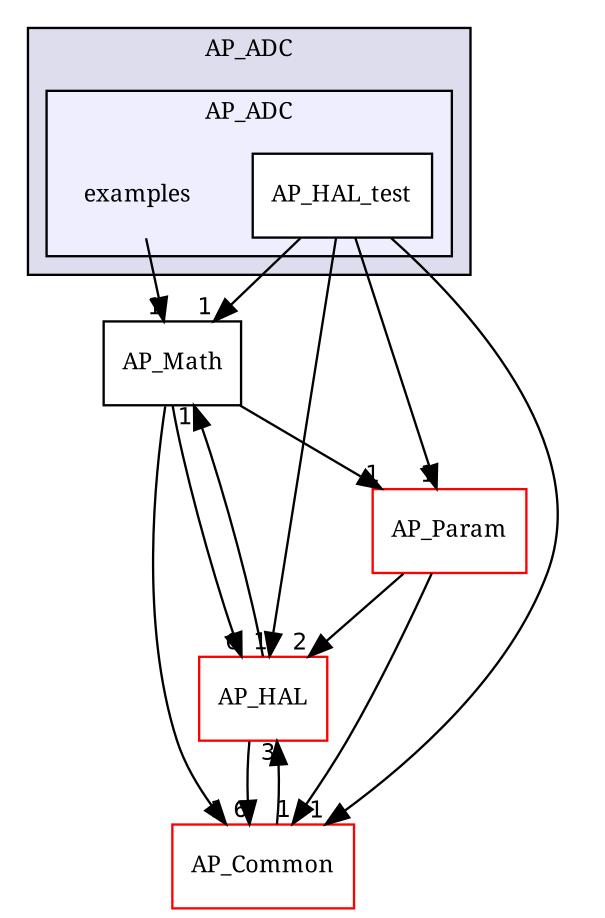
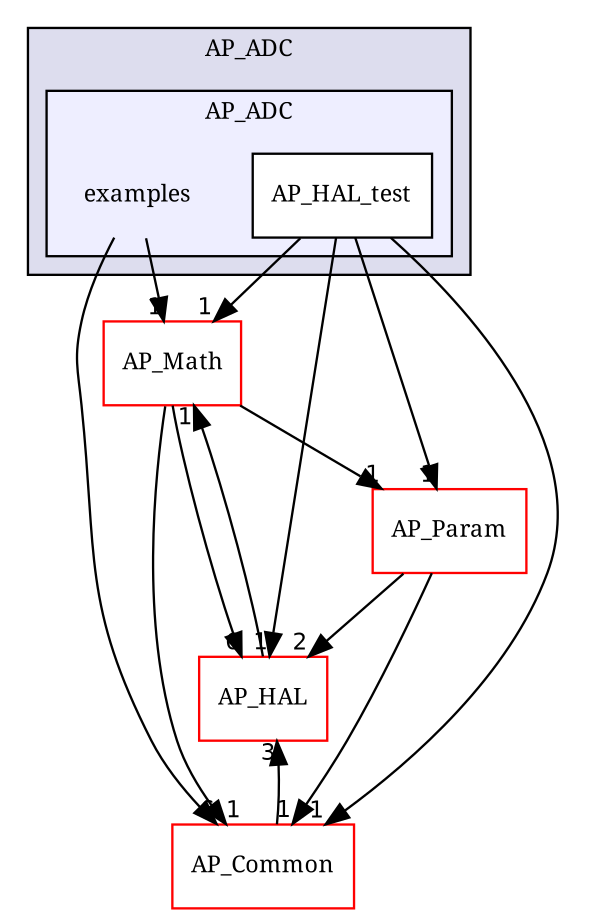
node "AP_Math": color black -> red
edge "AP_HAL" -> "AP_Common": now "examples" -> "AP_Common"
